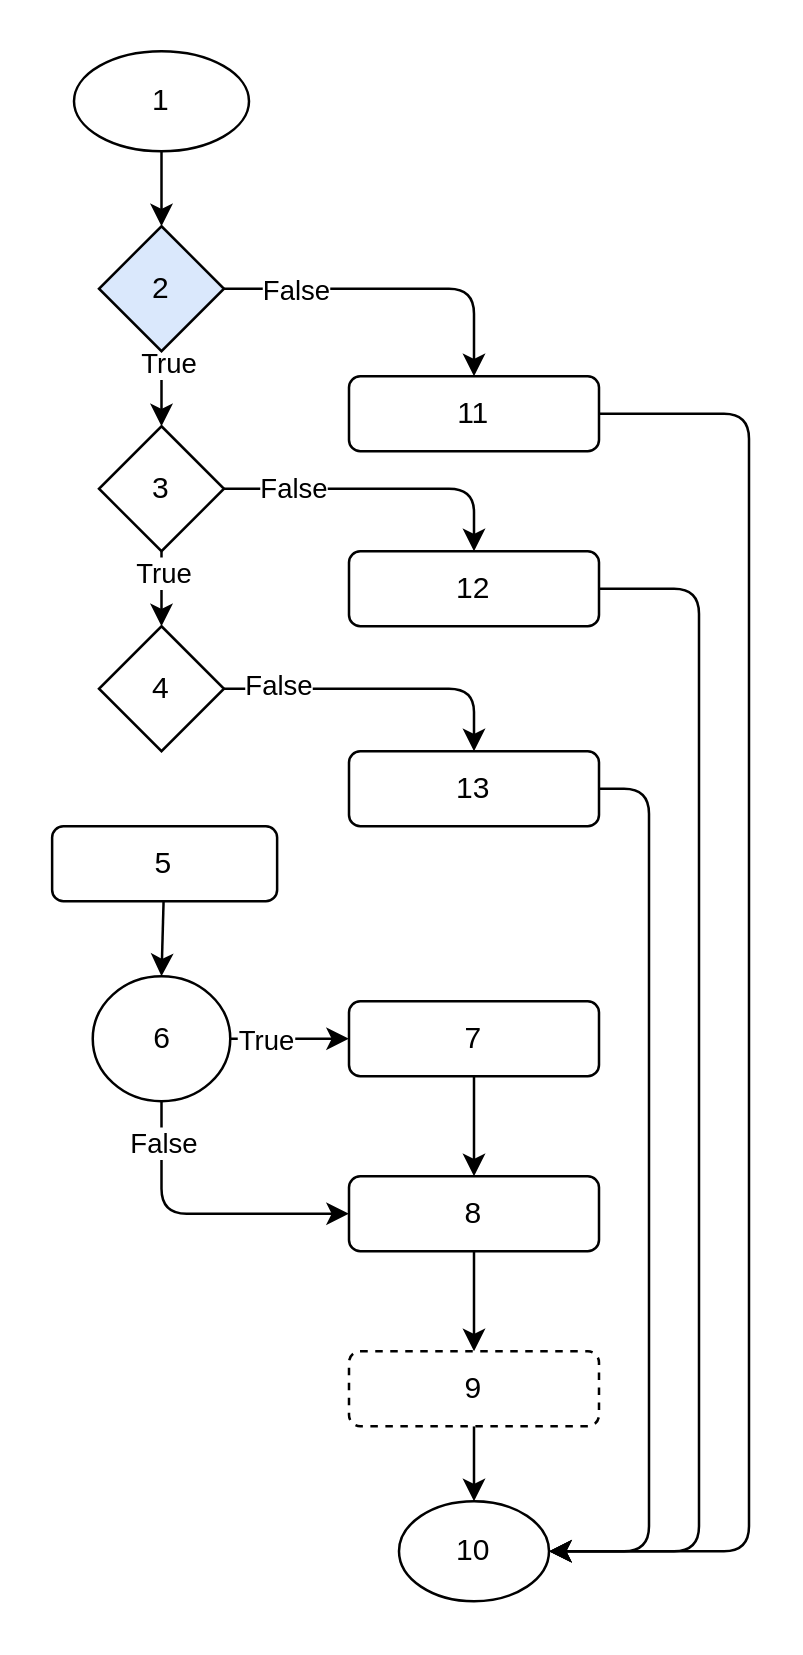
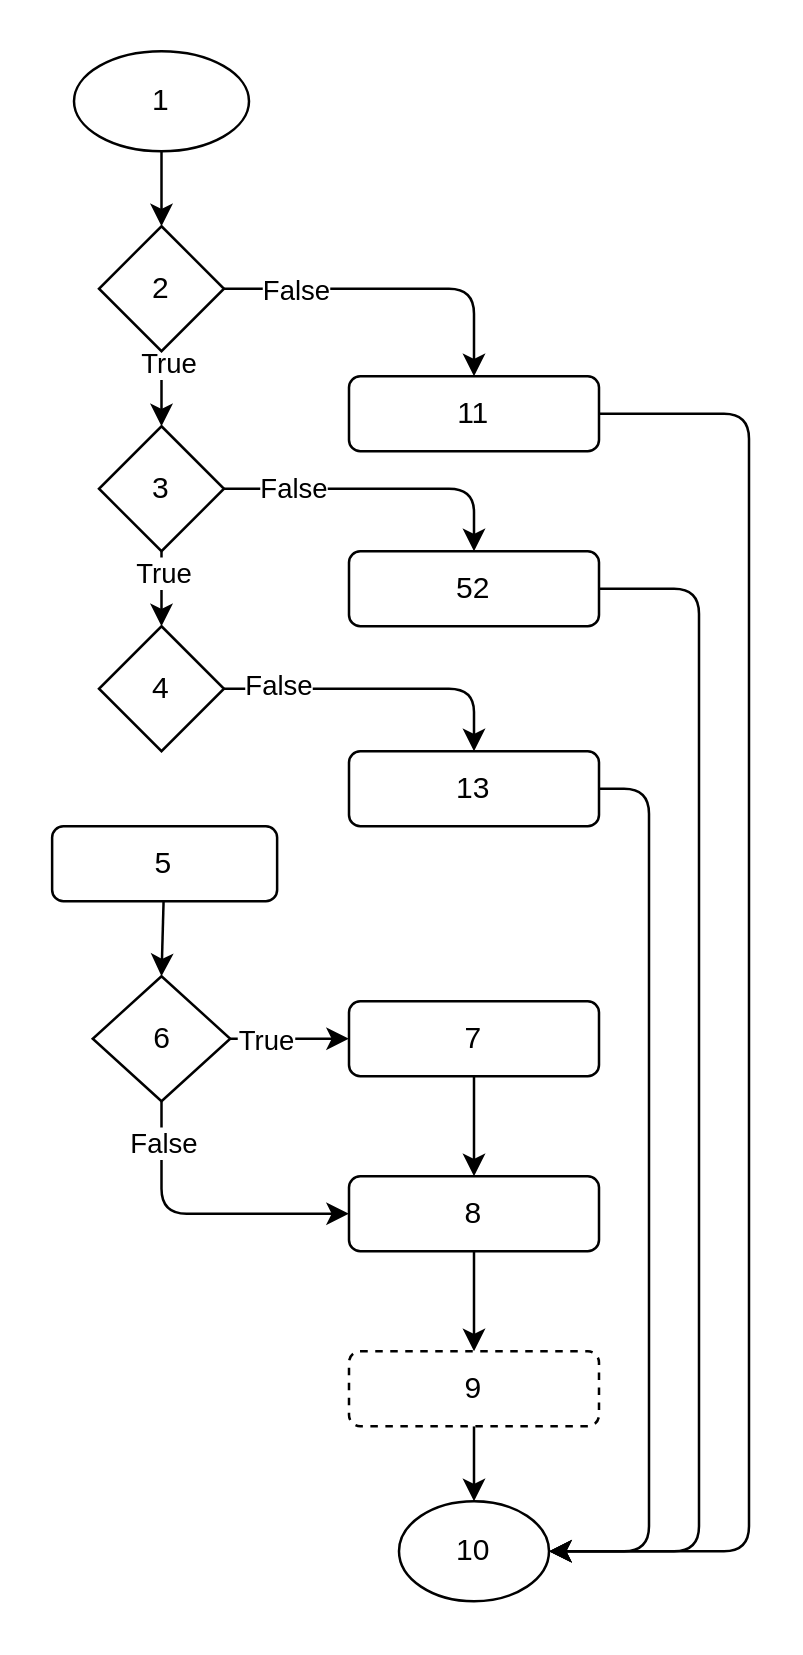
node "2": fillcolor #dae8fc -> #ffffff
node "12": label "12" -> "52"
node "6": shape ellipse -> diamond
